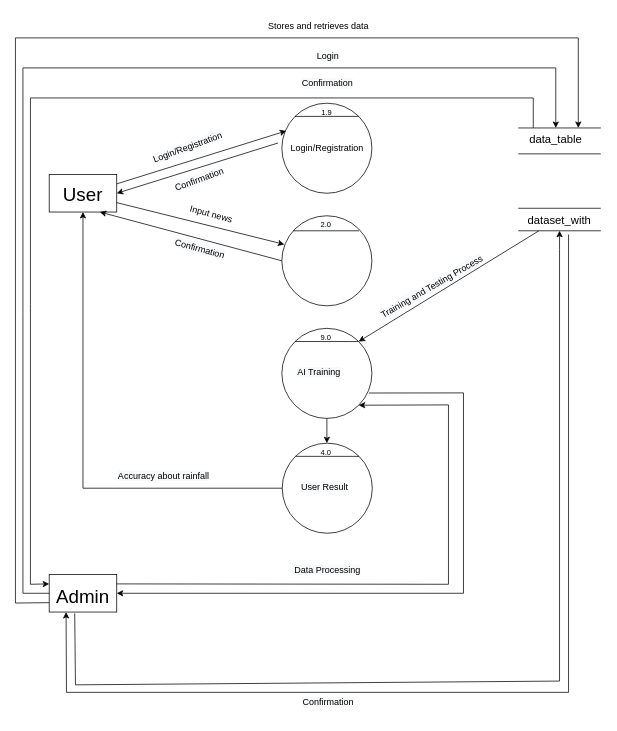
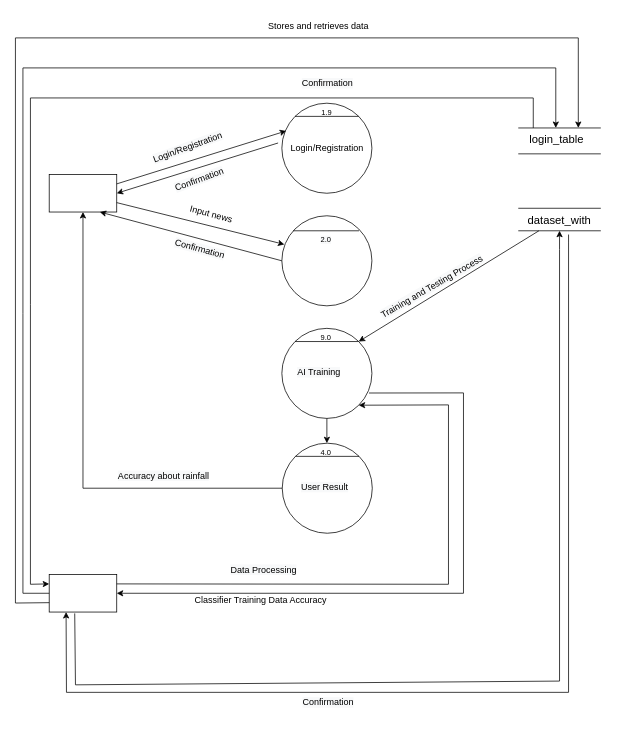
node "Login": removed
node "data_table": label "data_table" -> "login_table"
node "User": removed
node "2.0": moved (327, 227) -> (327, 242)
node "Data Processing": moved (330, 570) -> (267, 570)
node "Admin": removed
node "Classifier Training Data Accuracy": added
